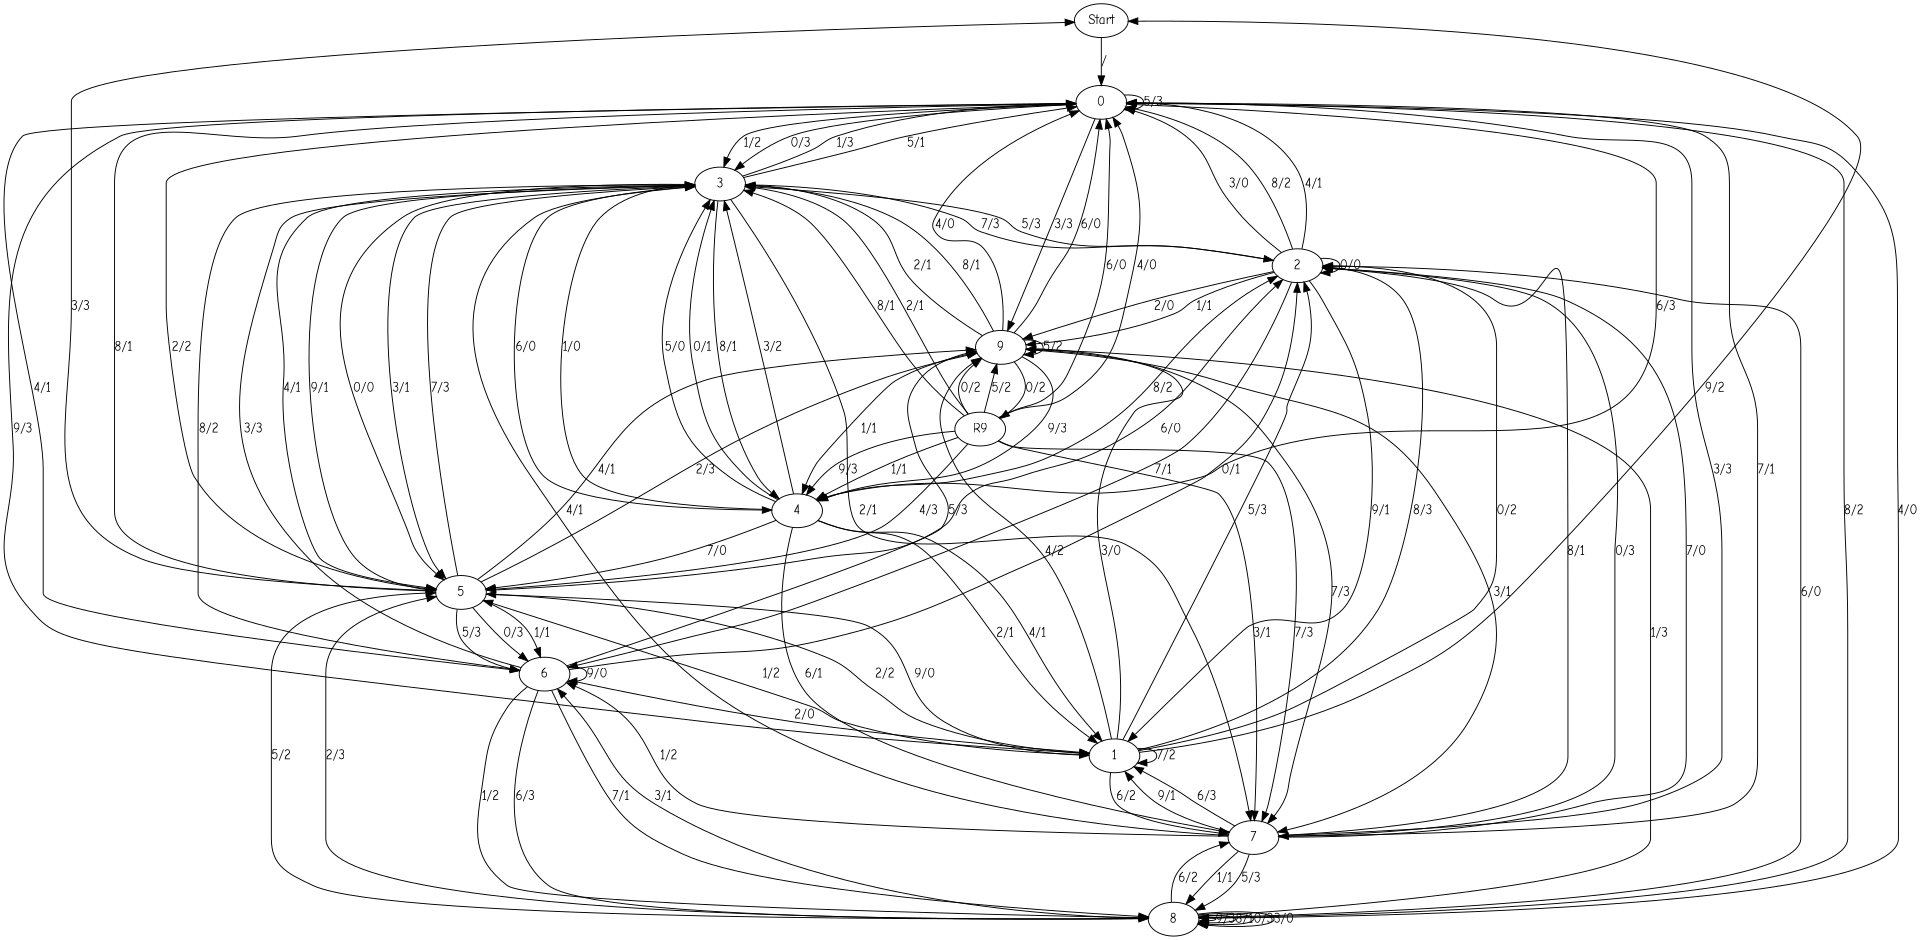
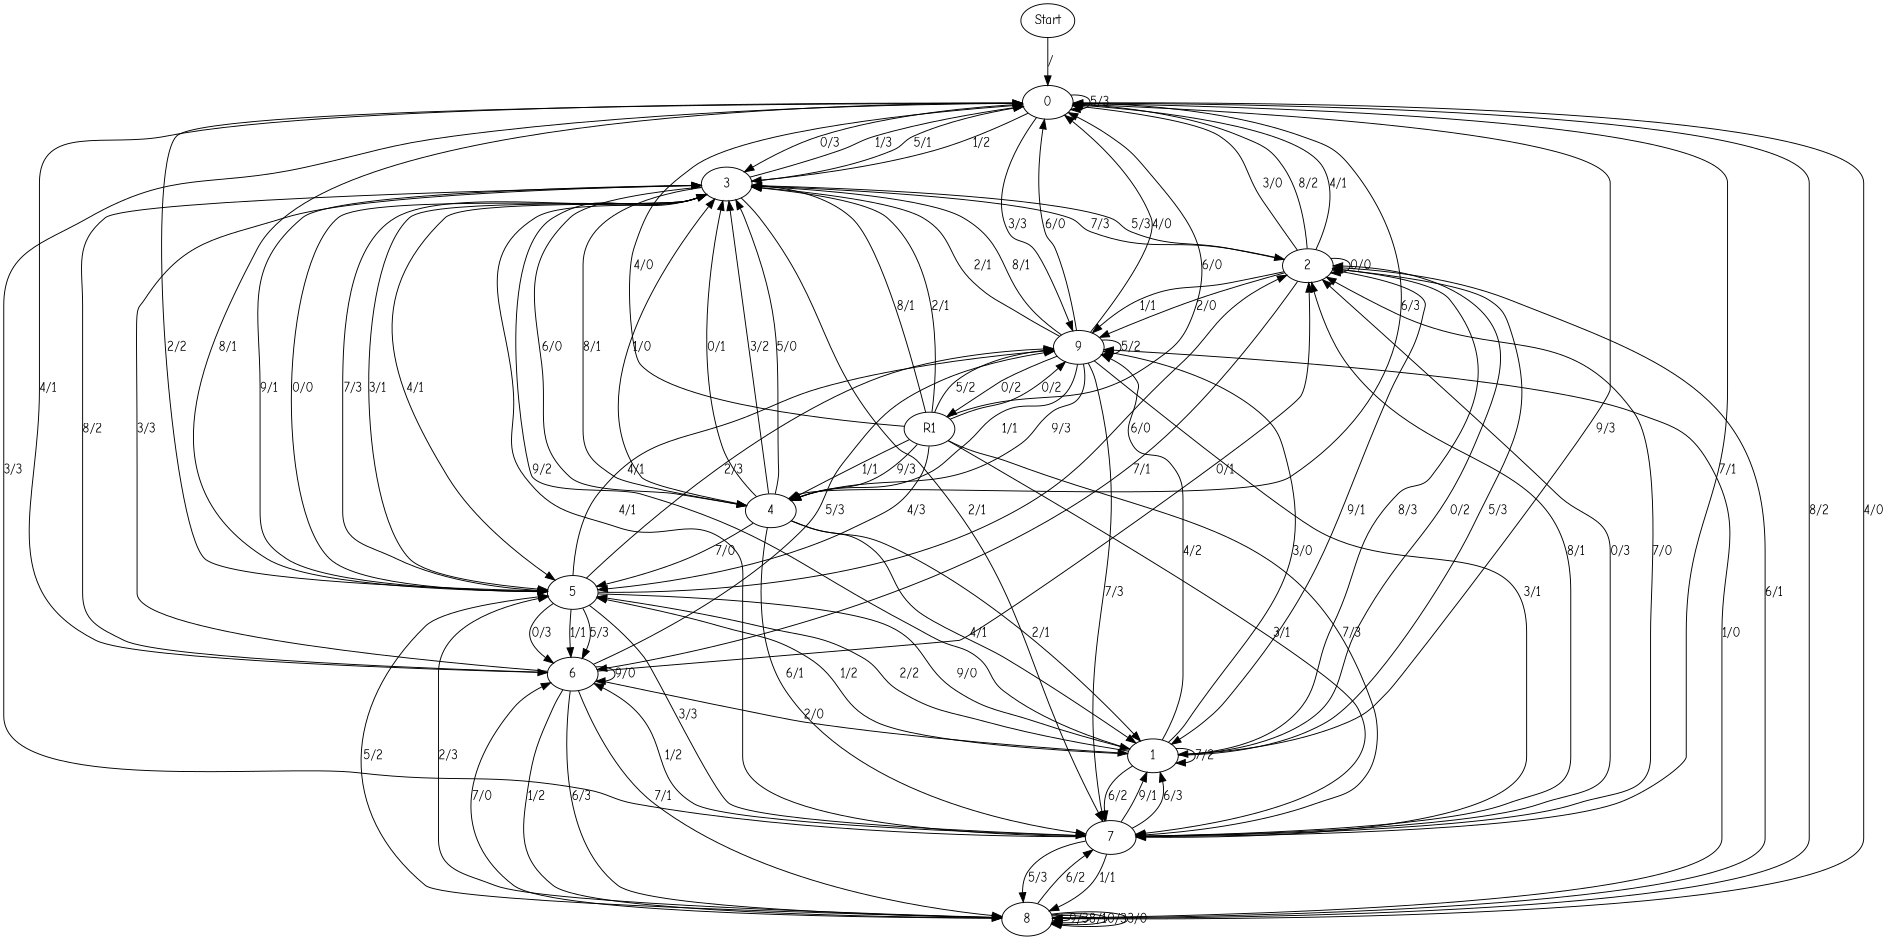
edge "5" -> "Start": now "5" -> "7"
edge "1" -> "Start": now "1" -> "3"
node "R9": label "R9" -> "R1"
edge "4" -> "2": removed, label "8/2"
edge "2" -> "8": label "6/0" -> "6/1"
edge "8" -> "9": label "1/3" -> "1/0"
edge "8" -> "6": label "3/1" -> "7/0"
